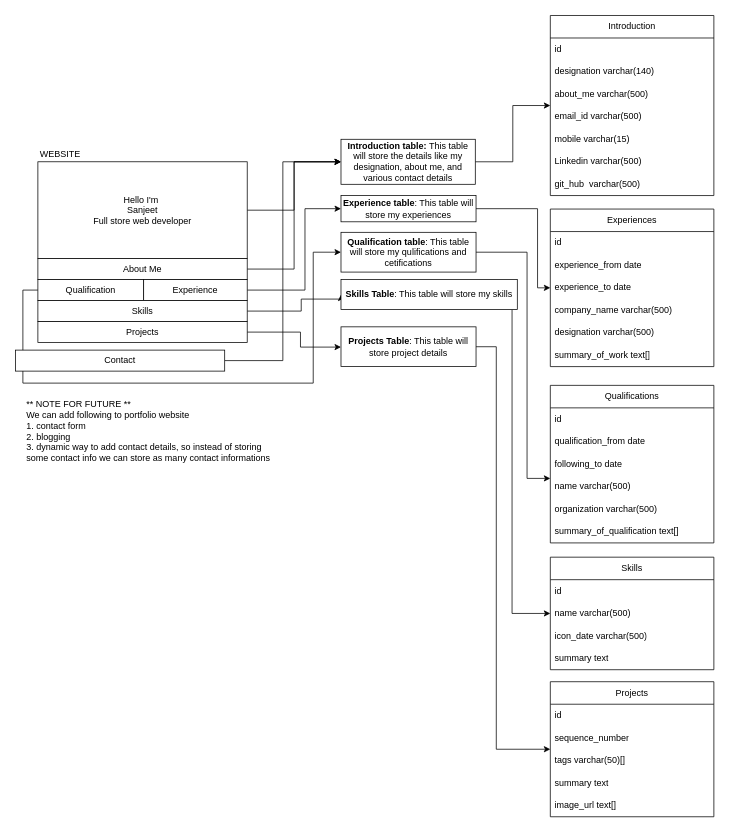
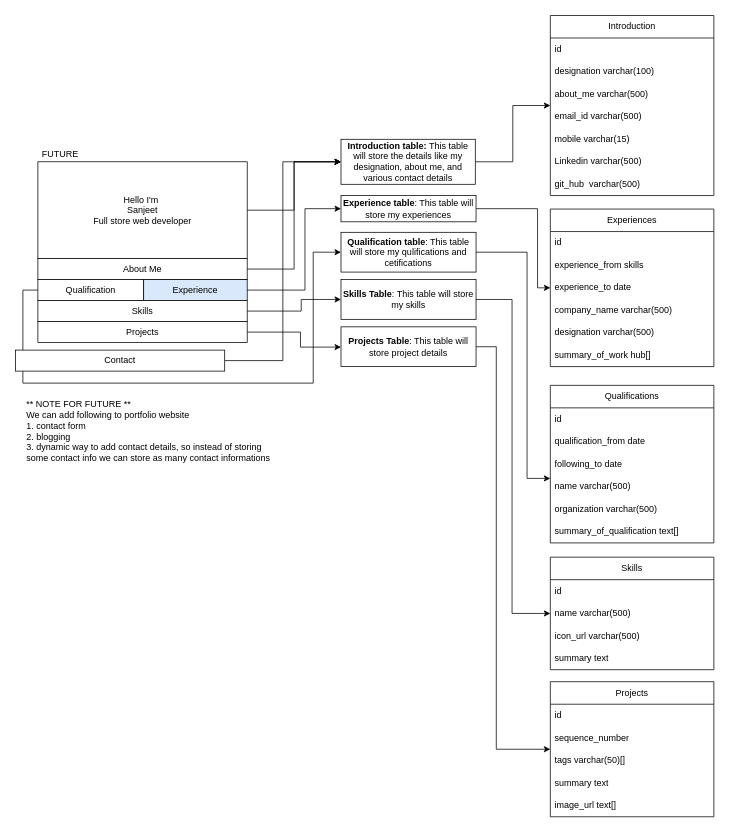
node "designation varchar(140)": label "designation varchar(140)" -> "designation varchar(100)"
node "WEBSITE": label "WEBSITE" -> "FUTURE"
node "experience_from date": label "experience_from date" -> "experience_from skills"
node "Experience": fillcolor #ffffff -> #dae8fc
node "Skills Table: This table will store my skills": size 176x30 -> 135x40
node "summary_of_work text[]": label "summary_of_work text[]" -> "summary_of_work hub[]"
node "icon_date varchar(500)": label "icon_date varchar(500)" -> "icon_url varchar(500)"
